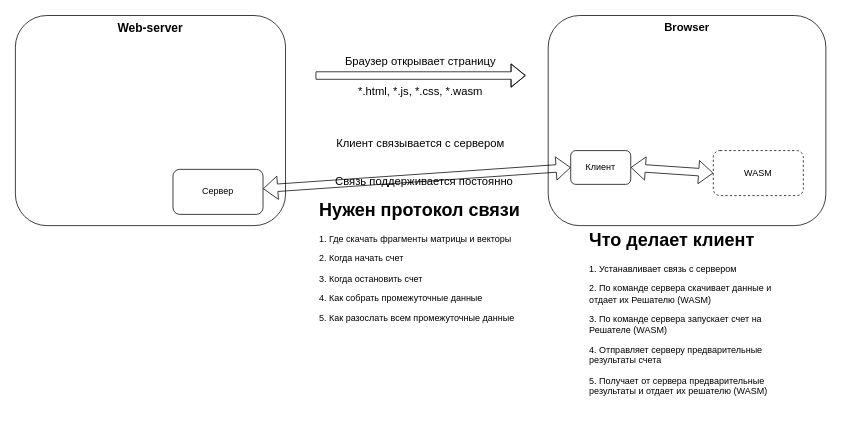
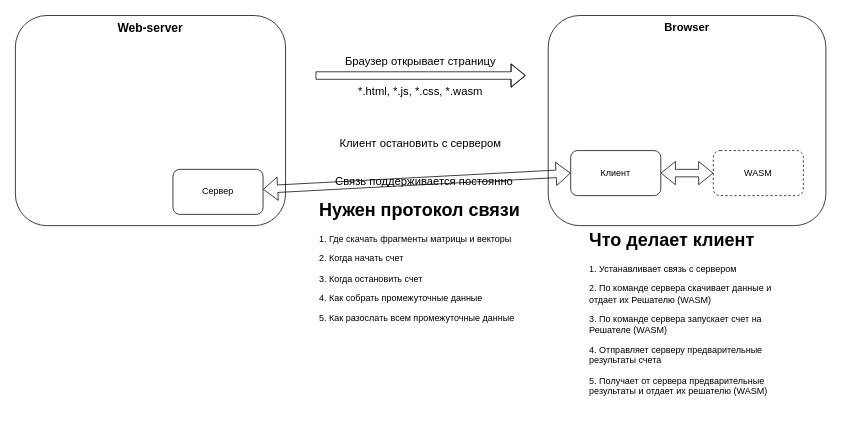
node "Клиент связывается с сервером": label "Клиент связывается с сервером" -> "Клиент остановить с сервером"
node "Клиент": size 60x34 -> 90x45
